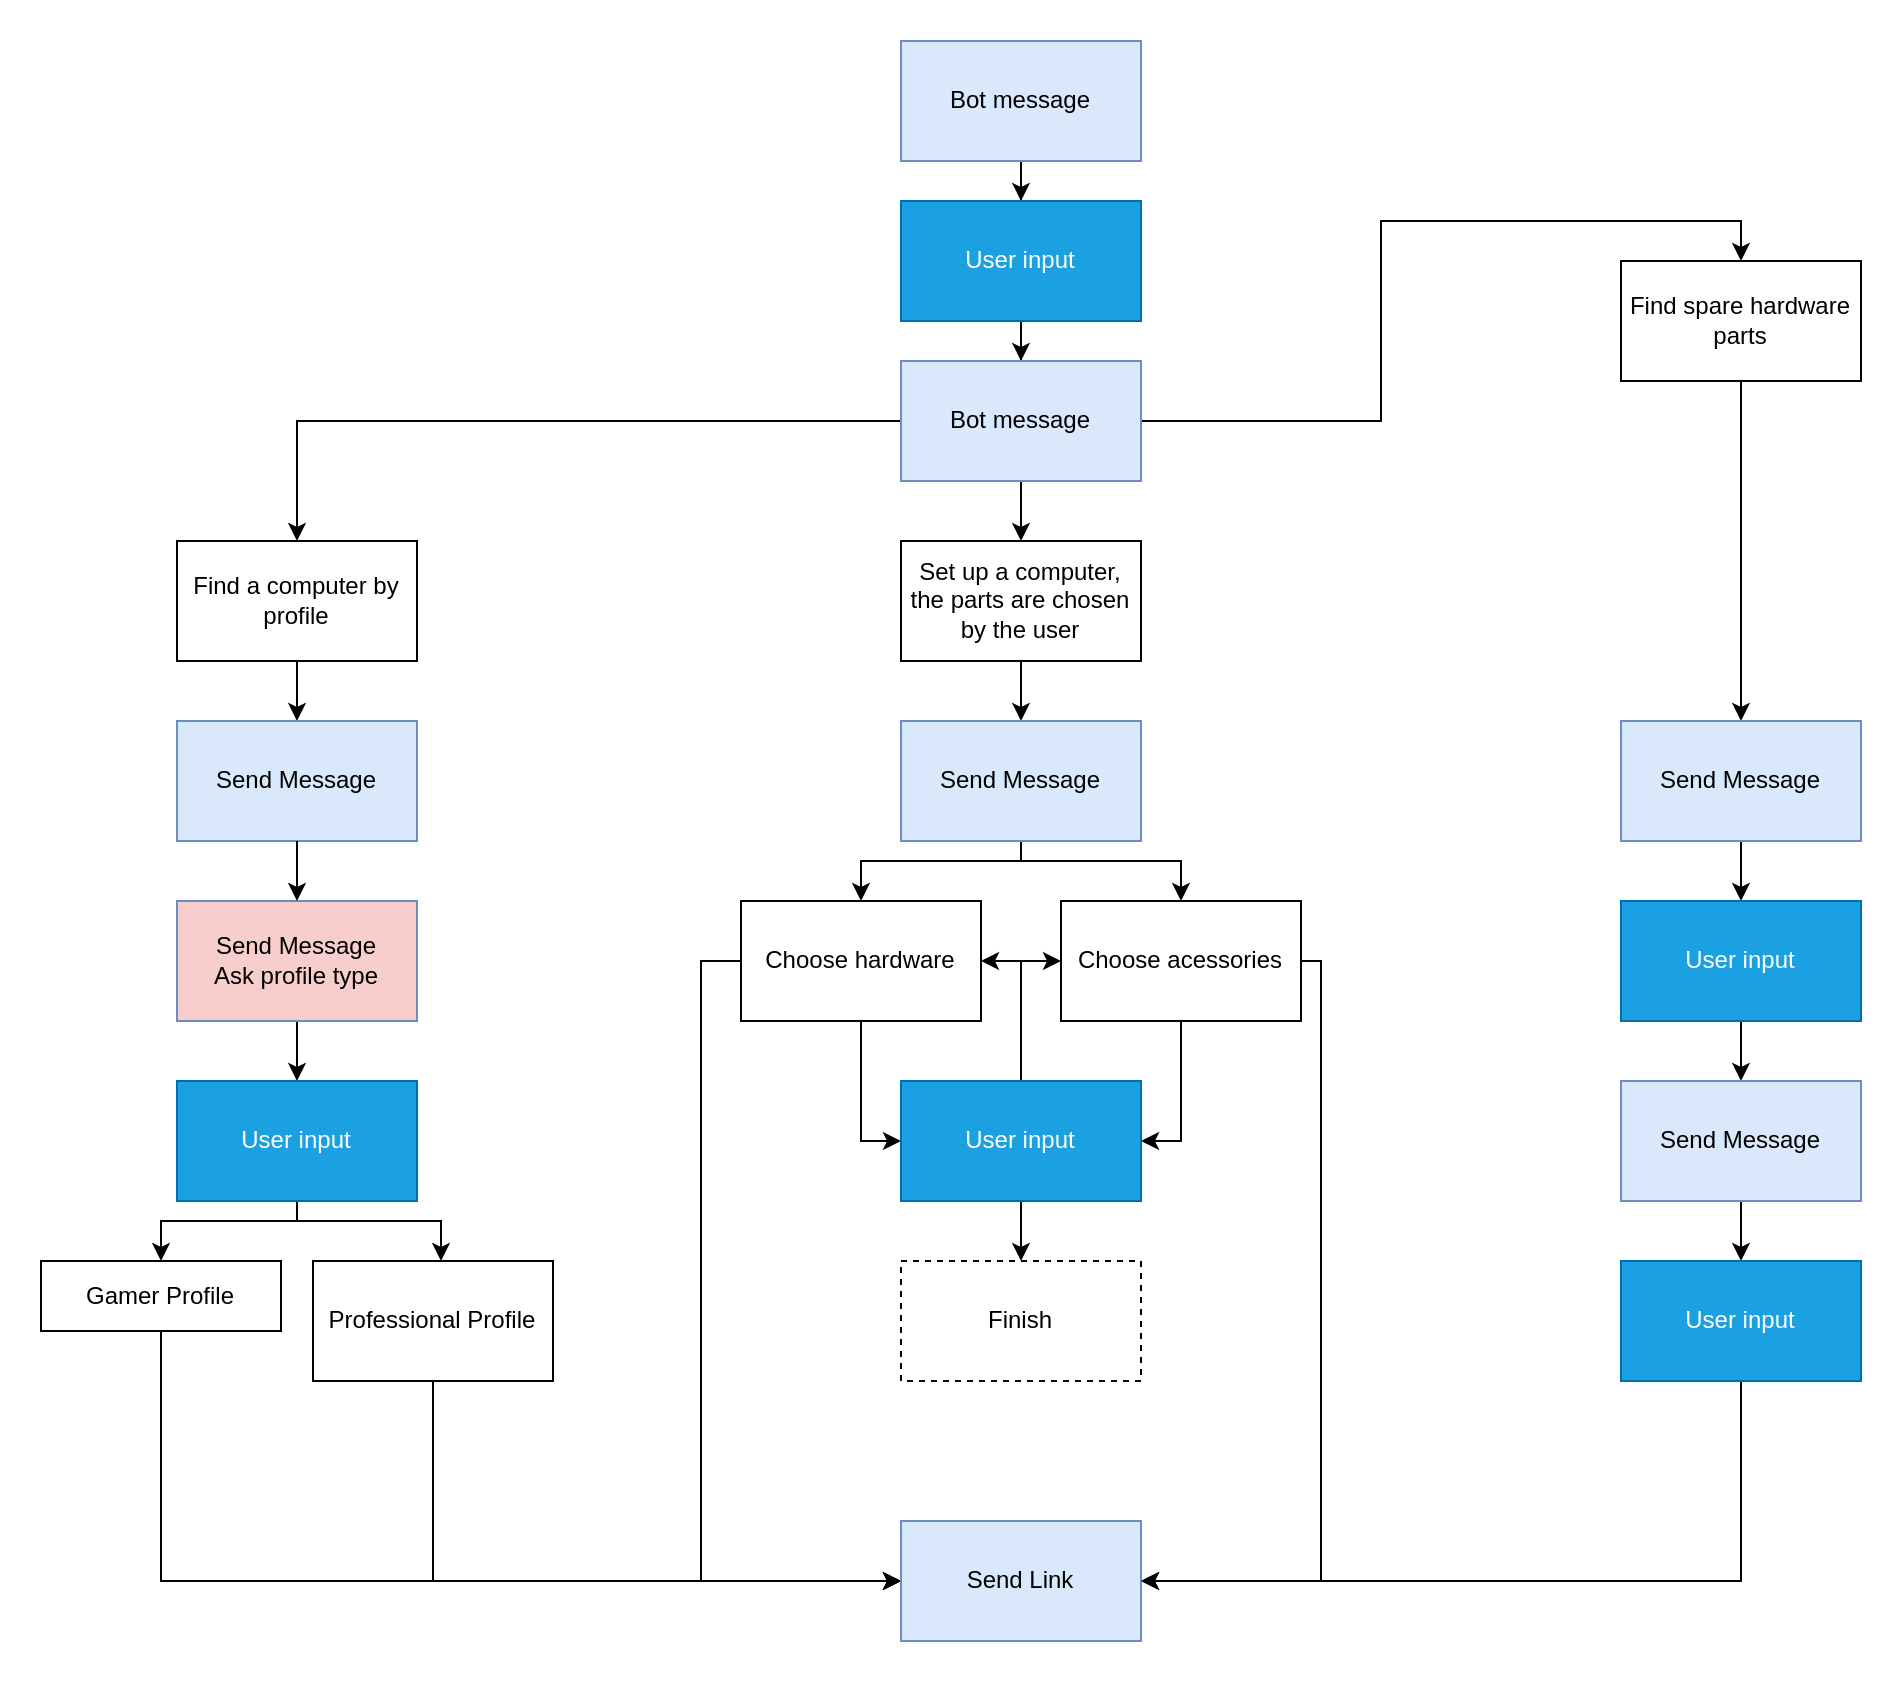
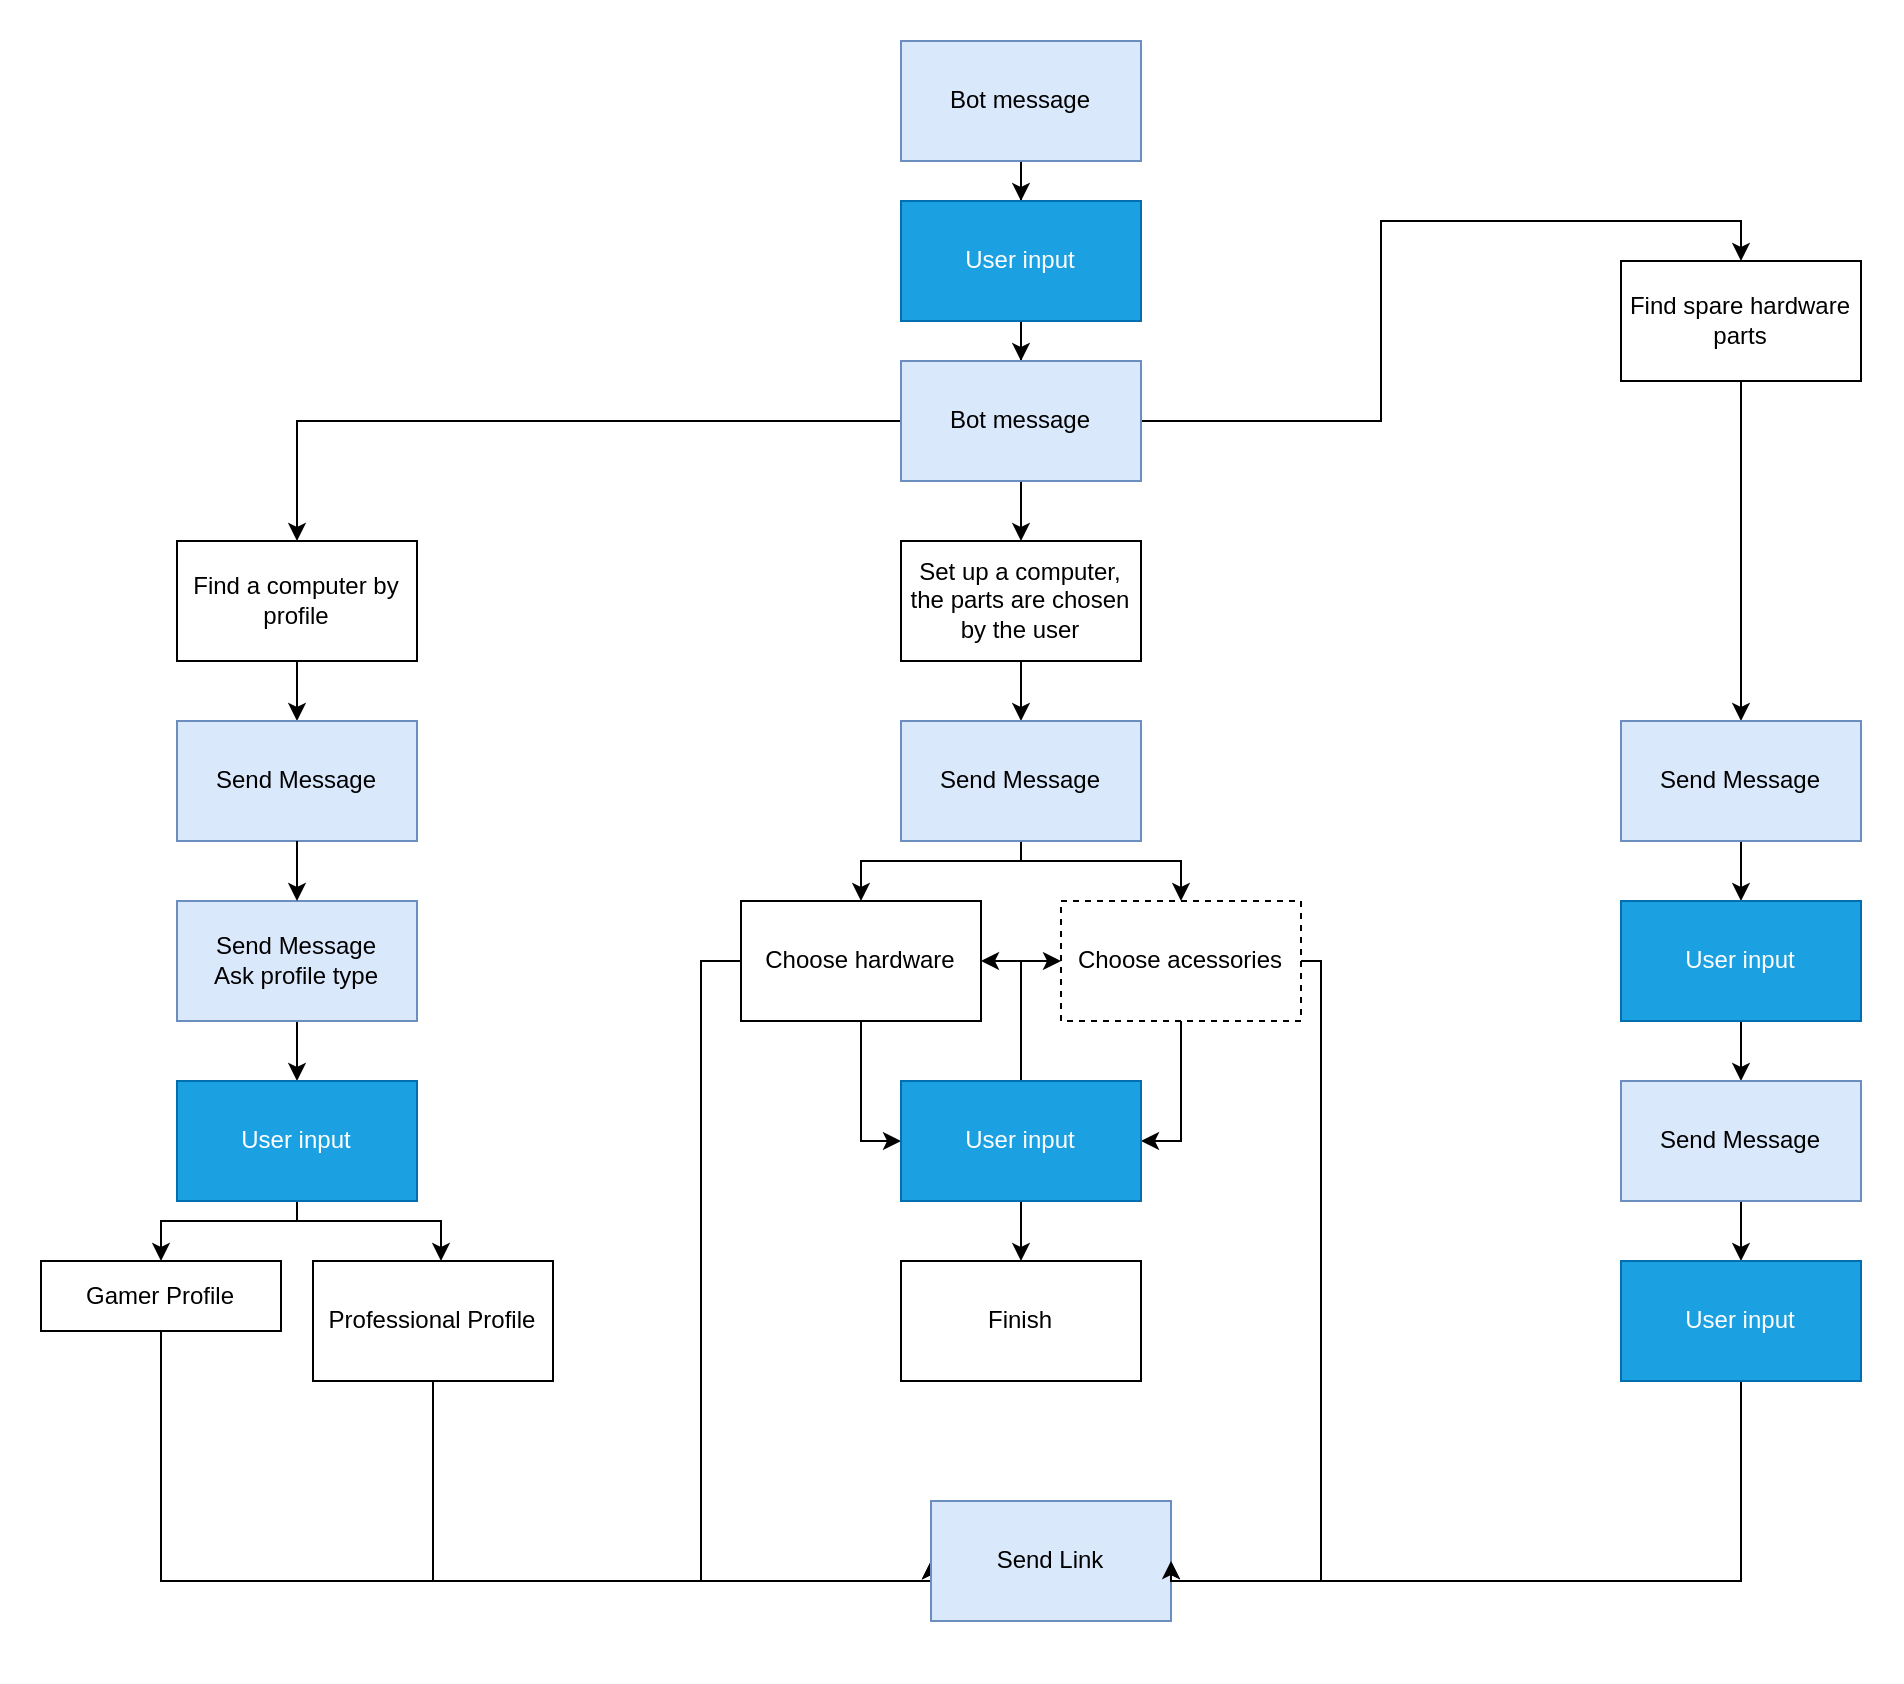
node "Send Message Ask profile type": fillcolor #f8cecc -> #dae8fc
node "Choose acessories": style solid -> dashed
node "Finish": style dashed -> solid
node "Send Link": moved (1021, 1581) -> (1051, 1561)
